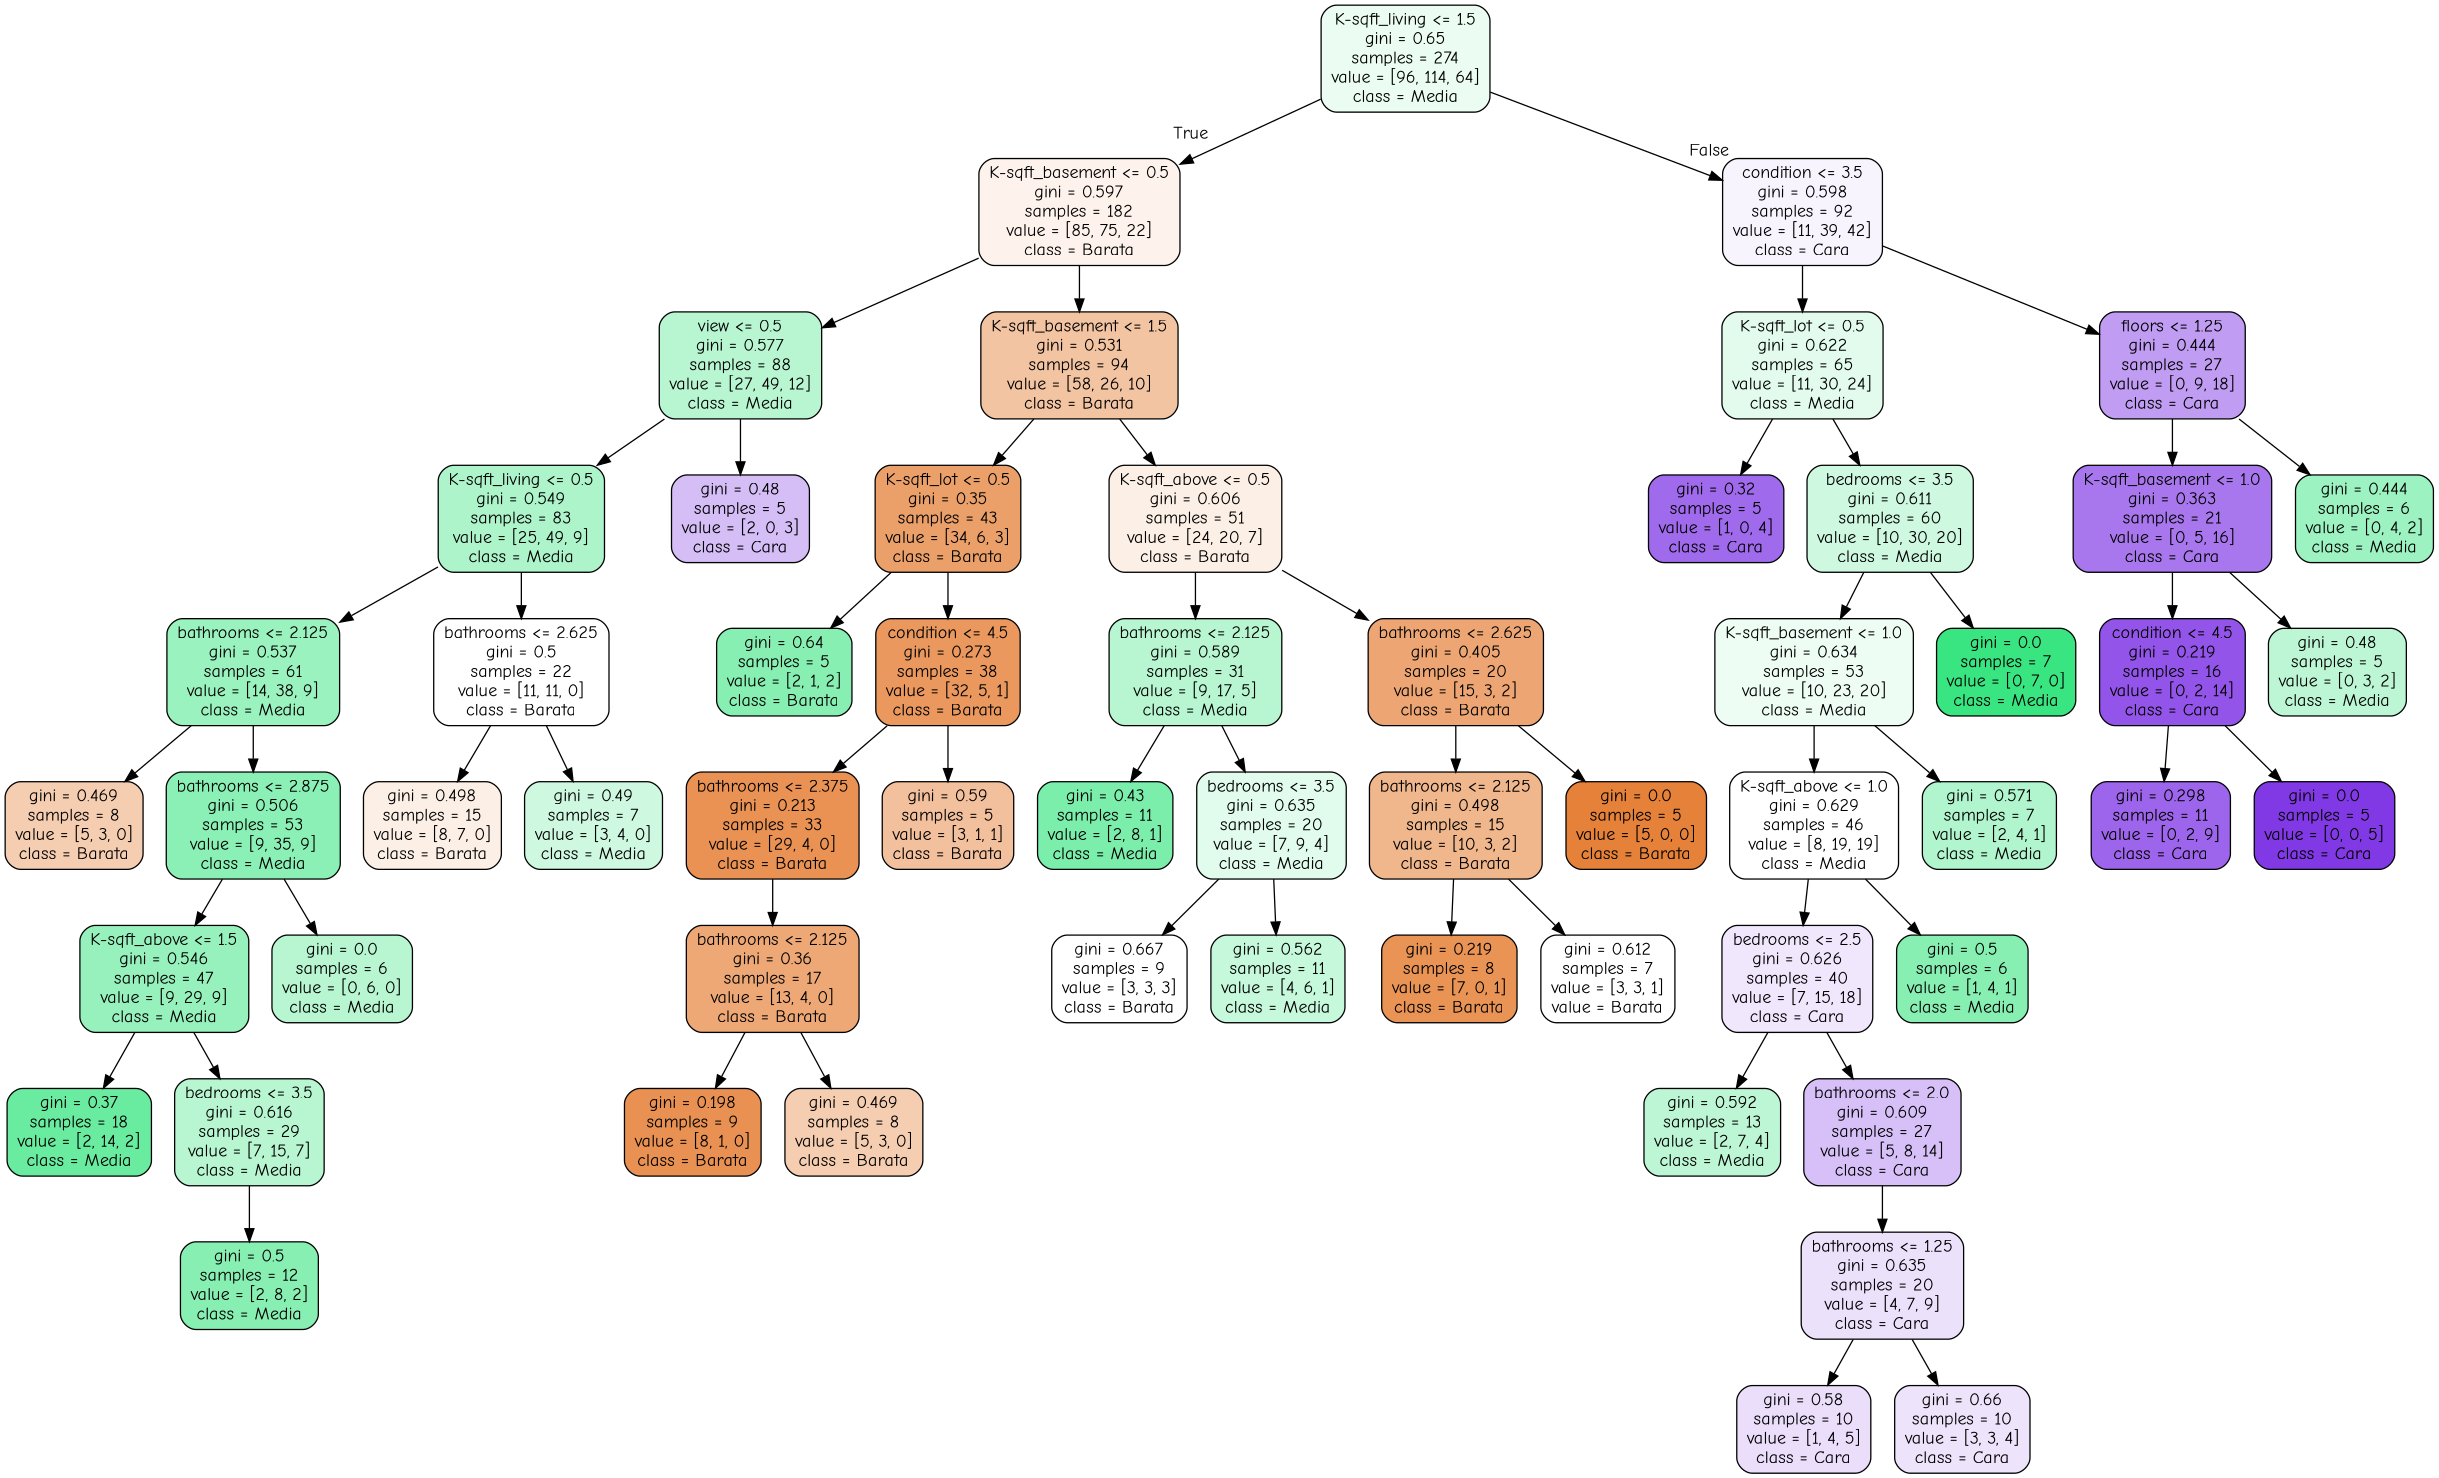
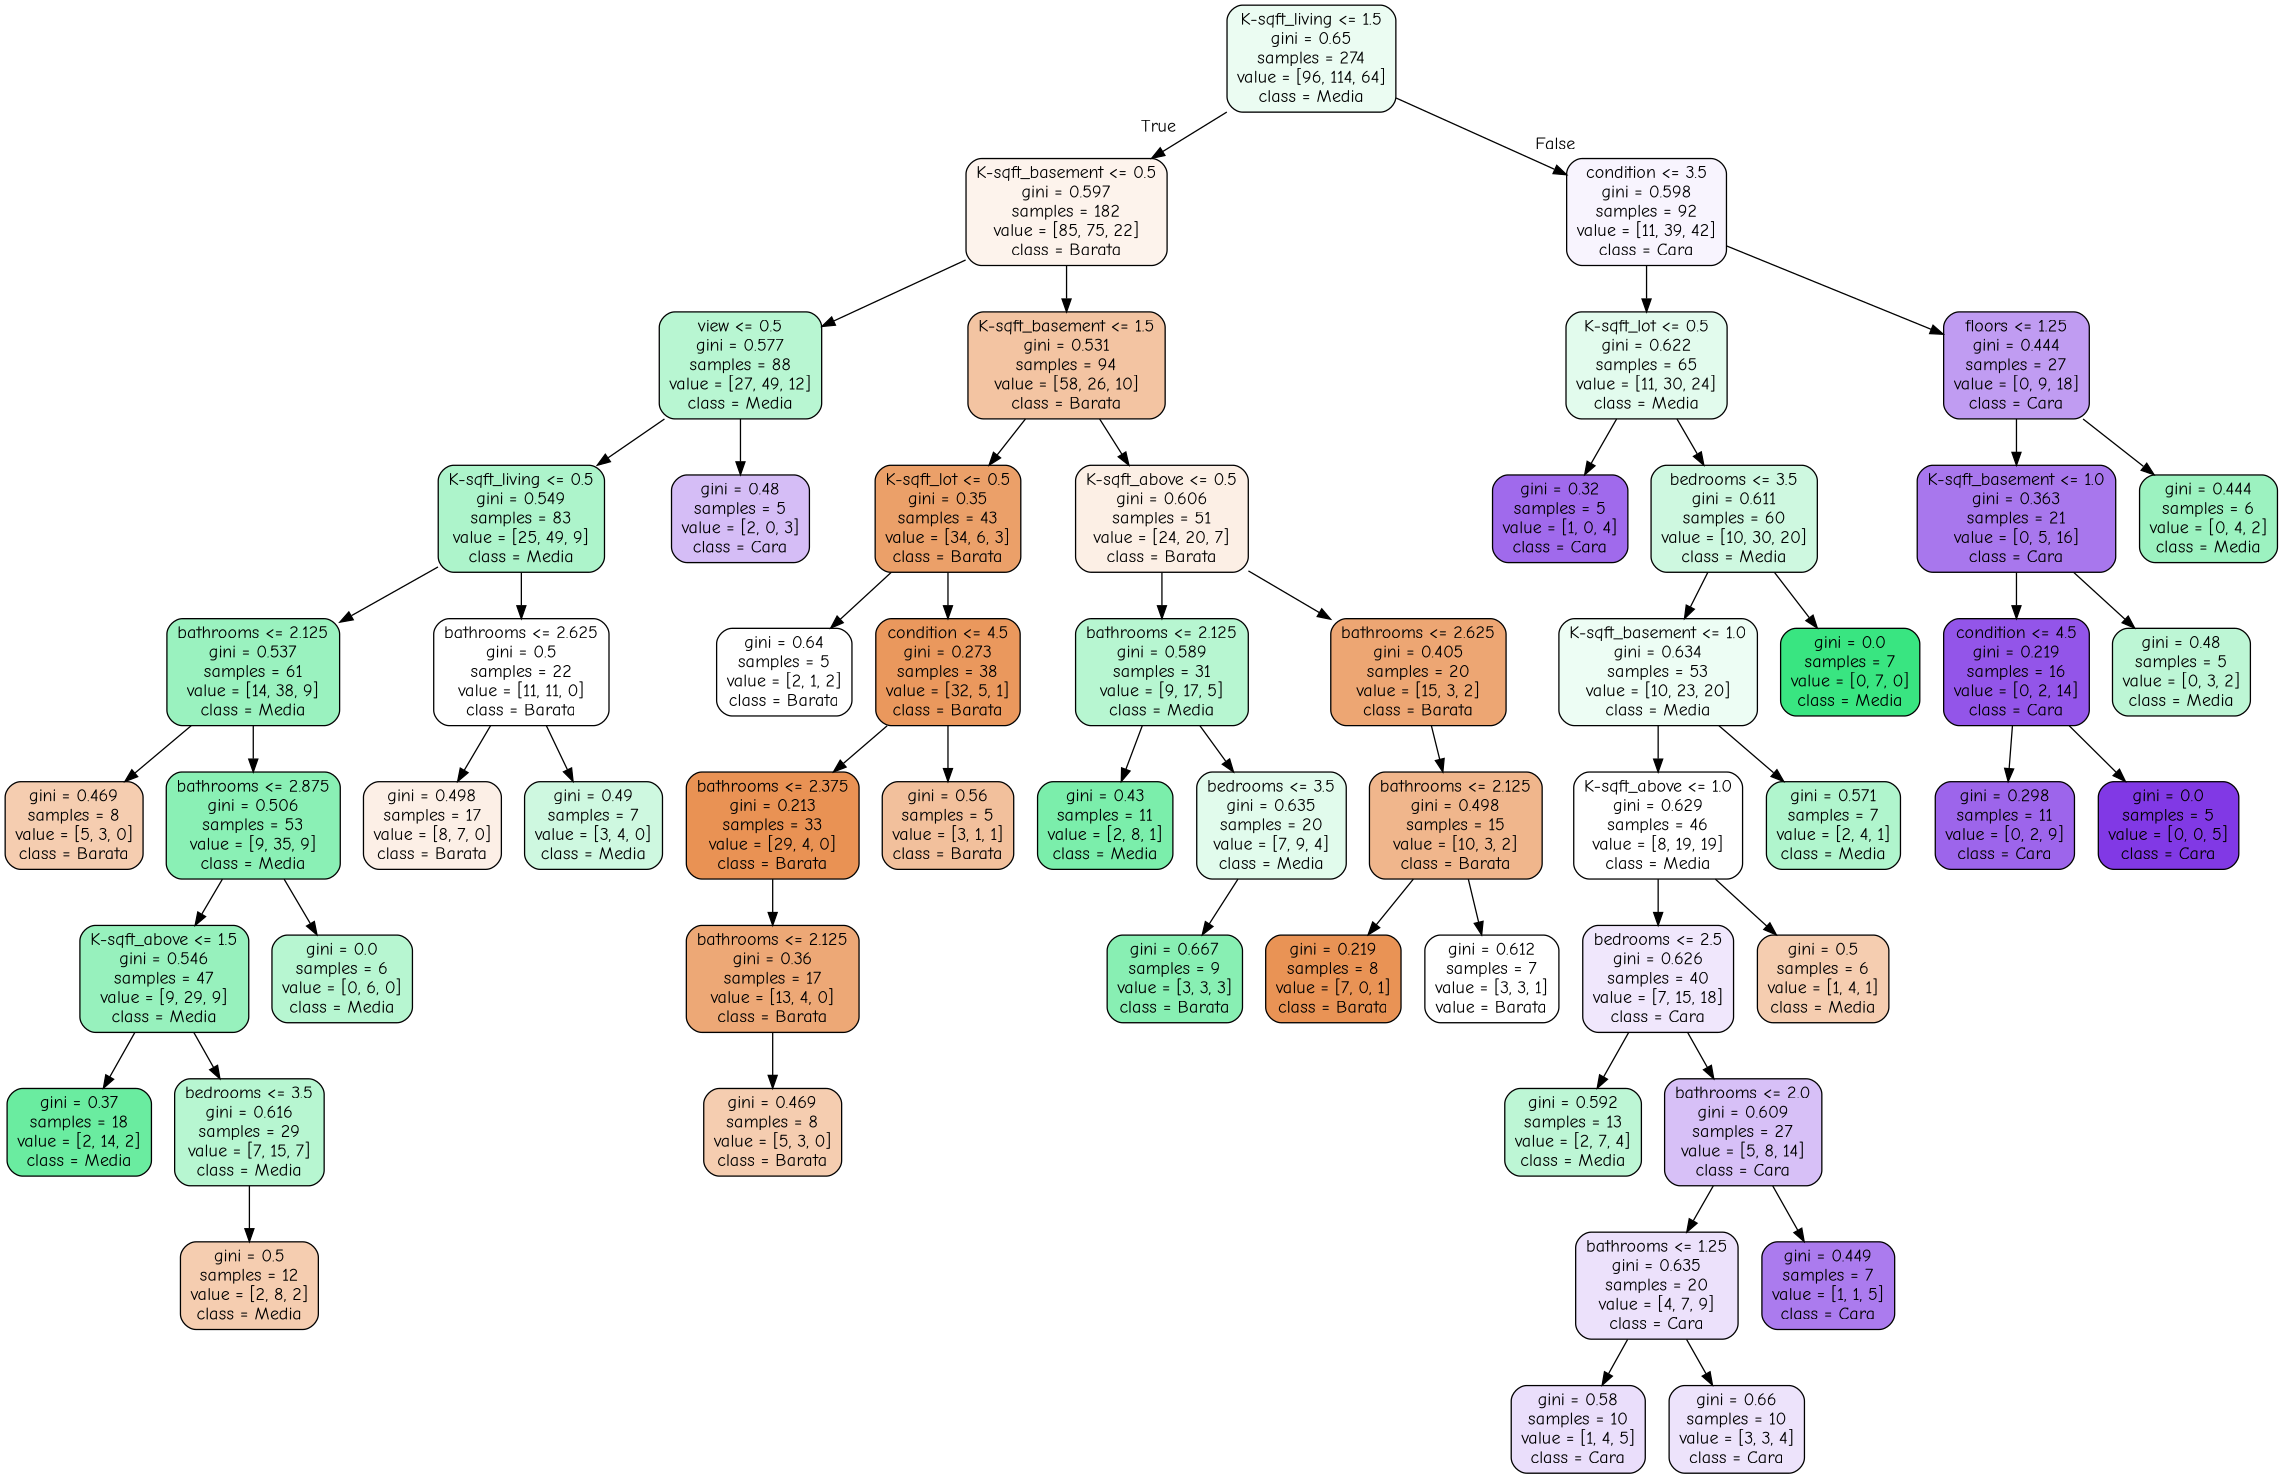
node "gini = 0.64 samples = 5 value = [2, 1, 2] class = Barata": fillcolor #88efb3 -> #ffffff
node "gini = 0.498 samples = 15 value = [8, 7, 0] class = Barata": label "gini = 0.498 samples = 15 value = [8, 7, 0] class = Barata" -> "gini = 0.498 samples = 17 value = [8, 7, 0] class = Barata"
node "gini = 0.59 samples = 5 value = [3, 1, 1] class = Barata": label "gini = 0.59 samples = 5 value = [3, 1, 1] class = Barata" -> "gini = 0.56 samples = 5 value = [3, 1, 1] class = Barata"
node "gini = 0.0 samples = 5 value = [5, 0, 0] class = Barata": removed
node "gini = 0.667 samples = 9 value = [3, 3, 3] class = Barata": fillcolor #ffffff -> #88efb3
node "gini = 0.562 samples = 11 value = [4, 6, 1] class = Media": removed
node "gini = 0.5 samples = 6 value = [1, 4, 1] class = Media": fillcolor #88efb3 -> #f5cdb0
node "gini = 0.198 samples = 9 value = [8, 1, 0] class = Barata": removed
node "gini = 0.5 samples = 12 value = [2, 8, 2] class = Media": fillcolor #88efb3 -> #f5cdb0
node "gini = 0.449 samples = 7 value = [1, 1, 5] class = Cara": added
